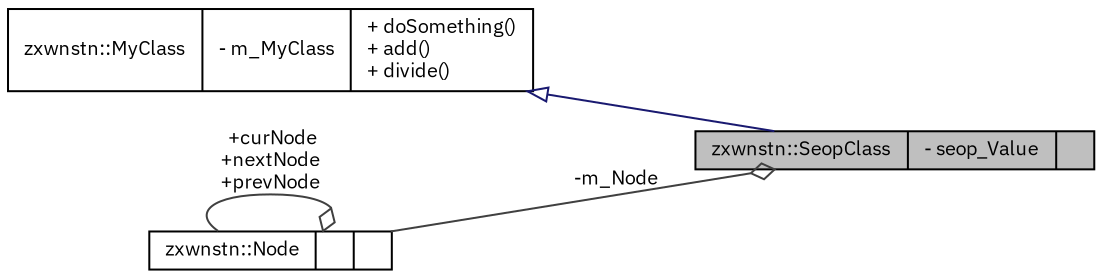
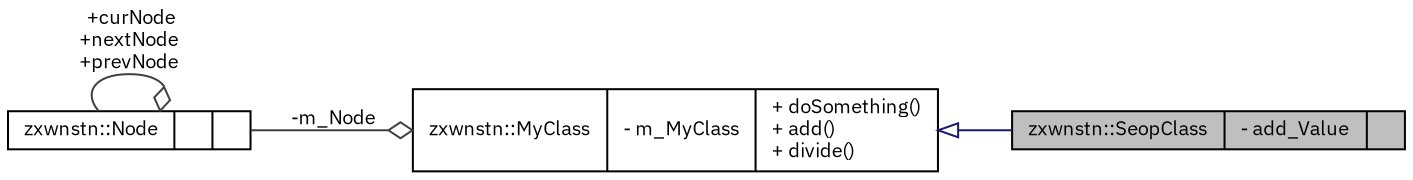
node "zxwnstn::SeopClass": text "- seop_Value" -> "- add_Value"
edge "zxwnstn::Node" -> "zxwnstn::SeopClass": now "zxwnstn::Node" -> "zxwnstn::MyClass"
